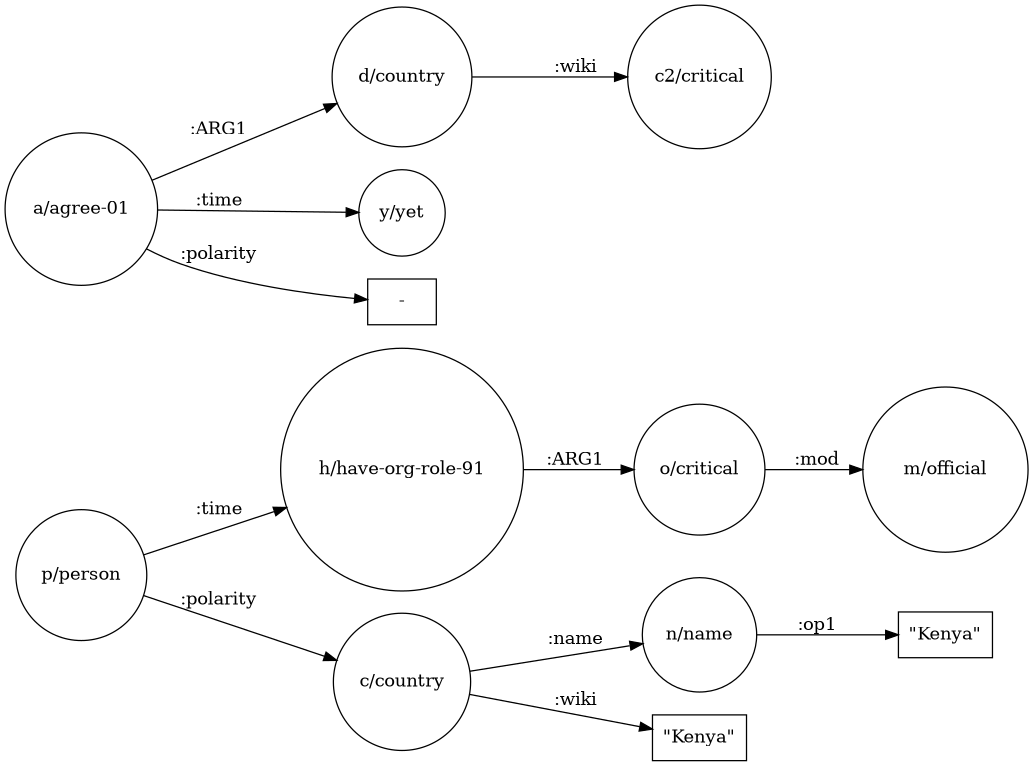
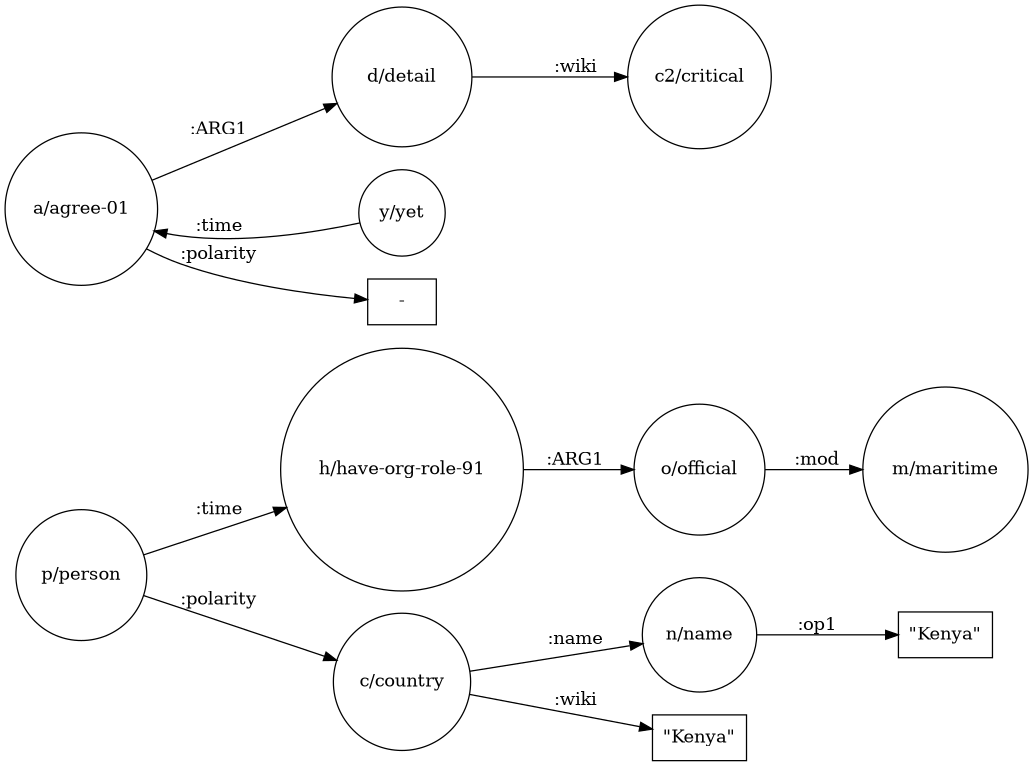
node "d/country": label "d/country" -> "d/detail"
edge "a/agree-01" -> "y/yet": reversed
node "o/critical": label "o/critical" -> "o/official"
node "m/official": label "m/official" -> "m/maritime"
